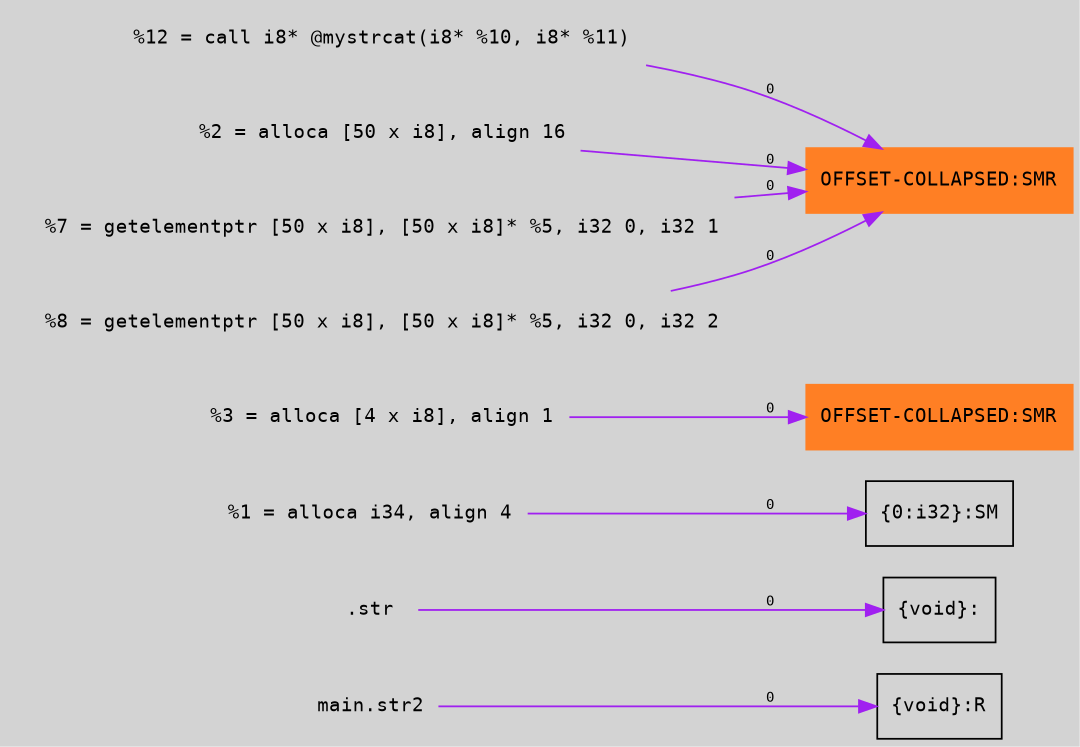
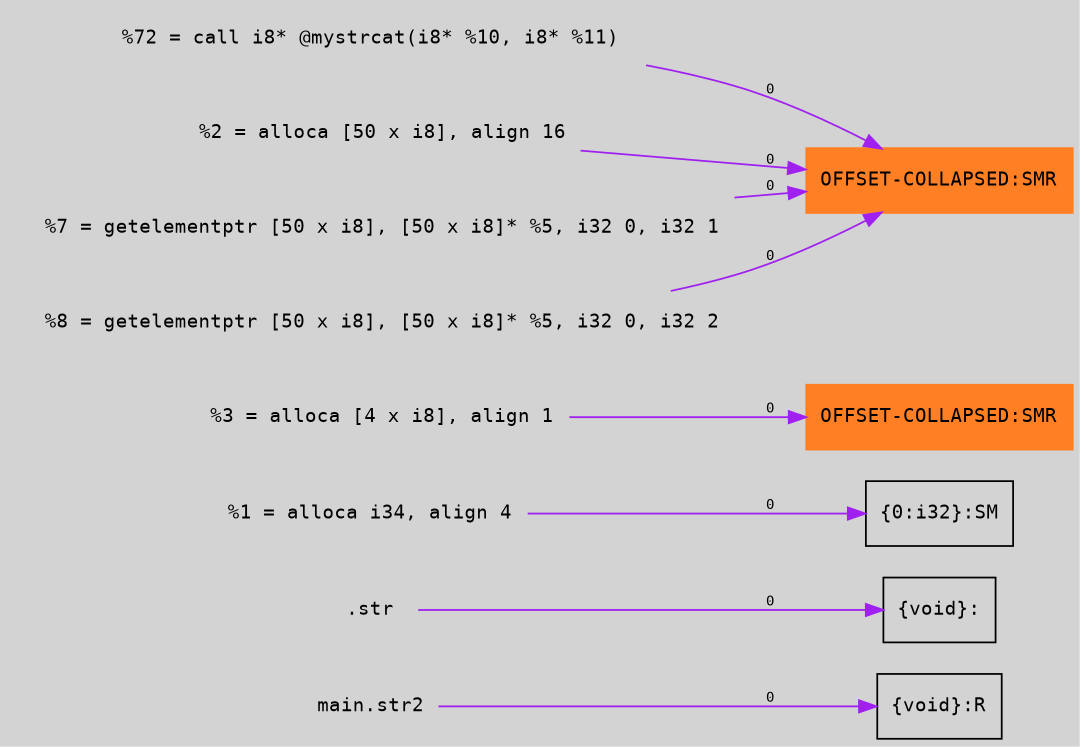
node "%12 = call i8* @mystrcat(i8* %10, i8* %11)": label "%12 = call i8* @mystrcat(i8* %10, i8* %11)" -> "%72 = call i8* @mystrcat(i8* %10, i8* %11)"
